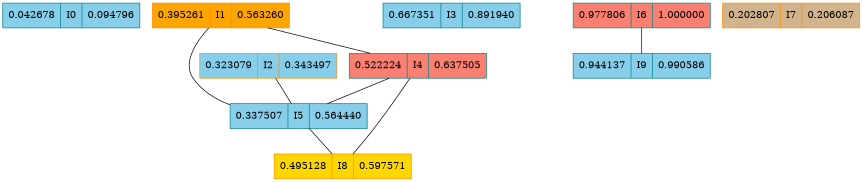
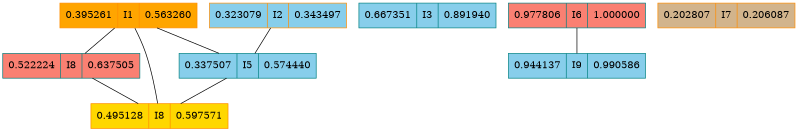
node "0.042678": removed
edge "0.395261" -- "0.495128": added
node "0.522224": text "I4" -> "I8"
edge "0.522224" -- "0.337507": removed
node "0.337507": text "0.564440" -> "0.574440"
